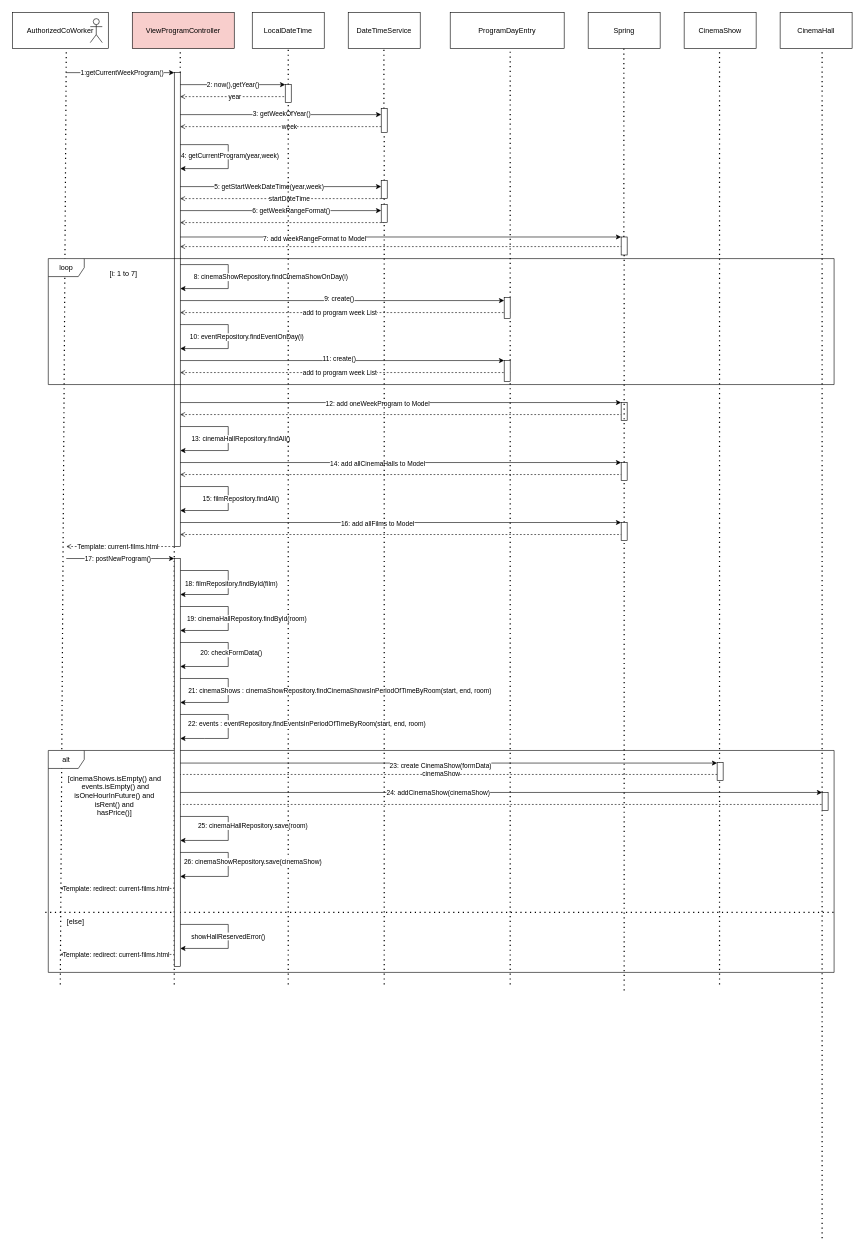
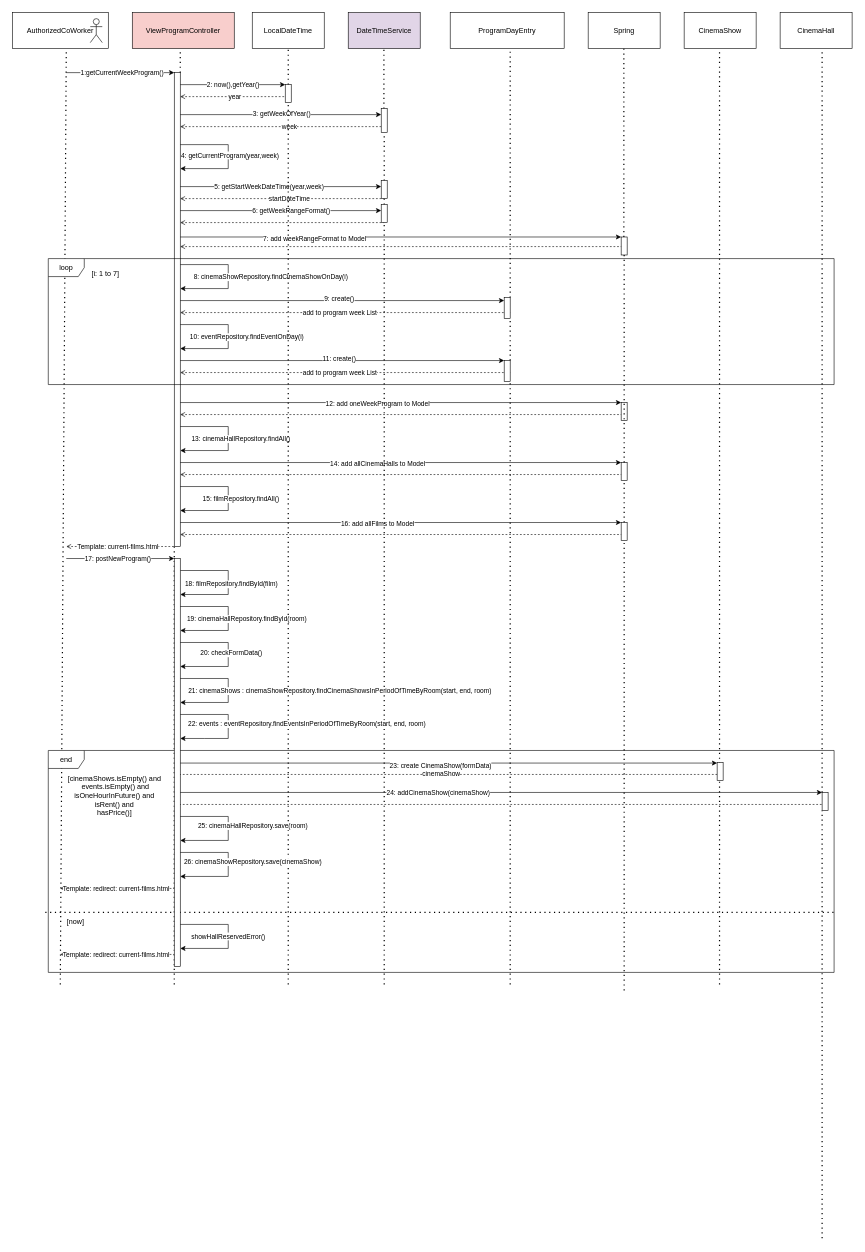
node "DateTimeService": fillcolor #ffffff -> #e1d5e7
node "[i: 1 to 7]": moved (123, 273) -> (105, 273)
node "alt": label "alt" -> "end"
node "[else]": label "[else]" -> "[now]"
